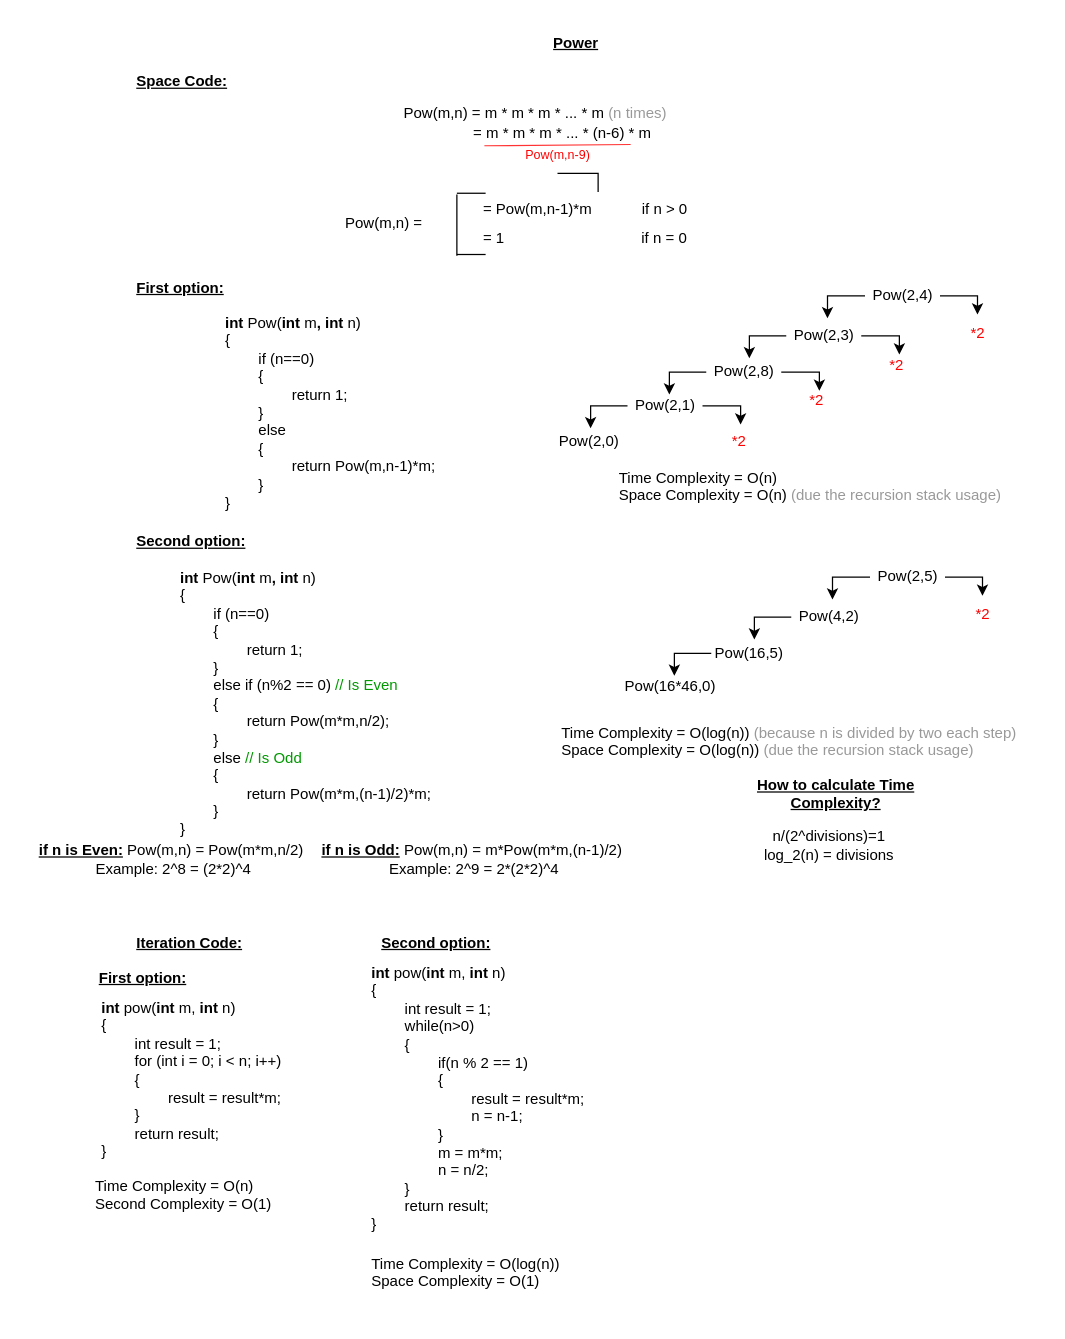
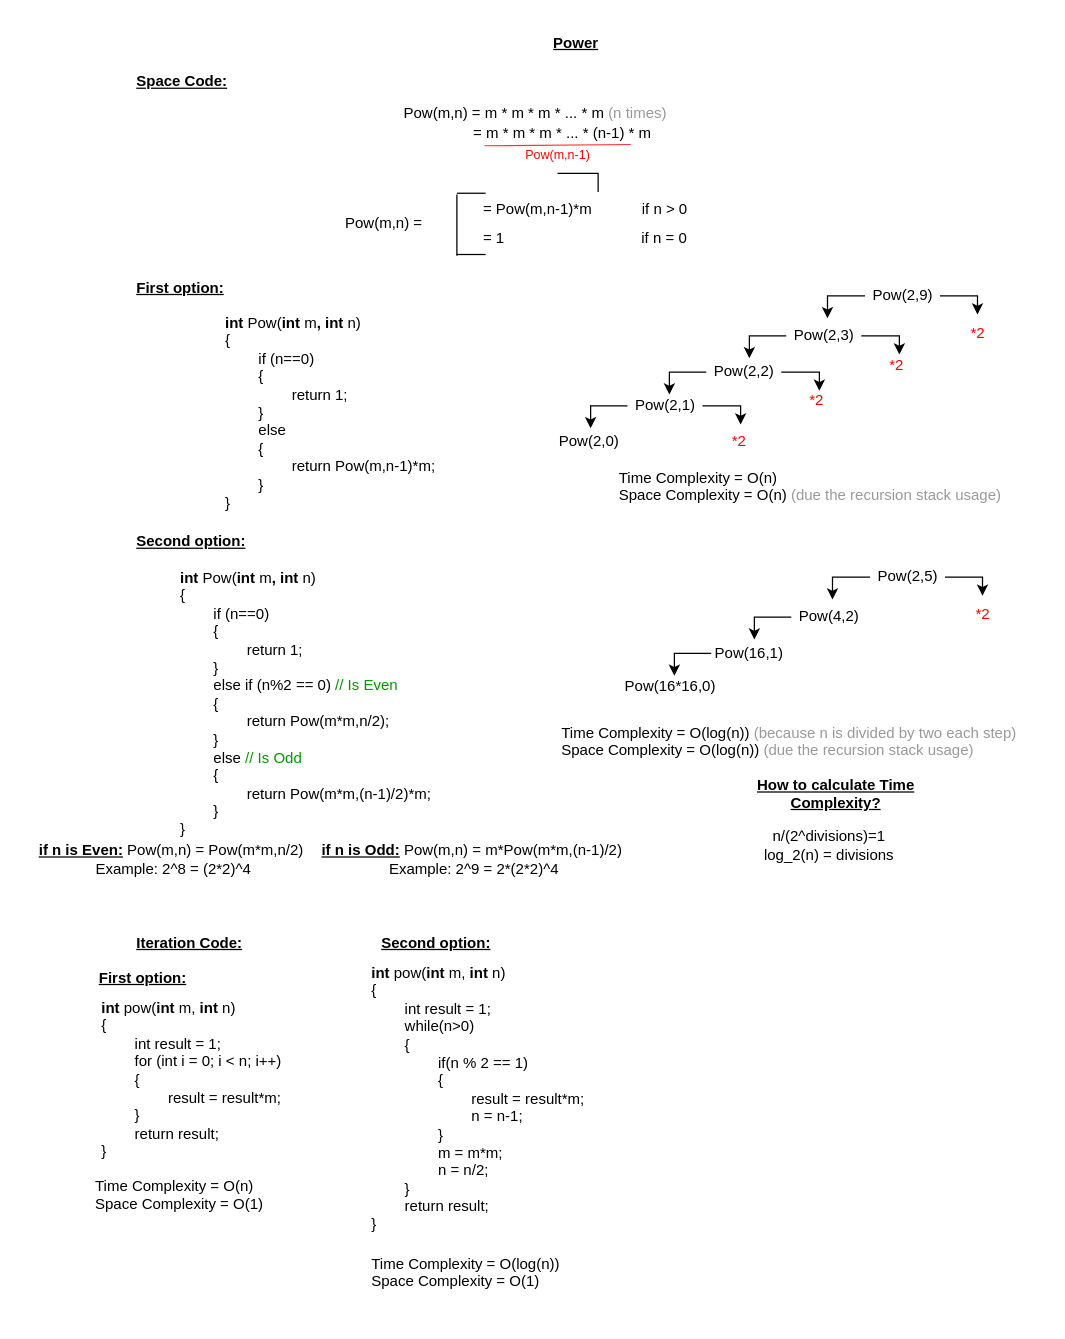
node "= m * m * m * ... * (n-6) * m": label "= m * m * m * ... * (n-6) * m" -> "= m * m * m * ... * (n-1) * m"
node "Pow(m,n-9)": label "Pow(m,n-9)" -> "Pow(m,n-1)"
node "Pow(2,4)": label "Pow(2,4)" -> "Pow(2,9)"
node "Pow(2,8)": label "Pow(2,8)" -> "Pow(2,2)"
node "Pow(16,5)": label "Pow(16,5)" -> "Pow(16,1)"
node "Pow(16*46,0)": label "Pow(16*46,0)" -> "Pow(16*16,0)"
node "Time Complexity = O(n) Second Complexity = O(1)": label "Time Complexity = O(n) Second Complexity = O(1)" -> "Time Complexity = O(n) Space Complexity = O(1)"
